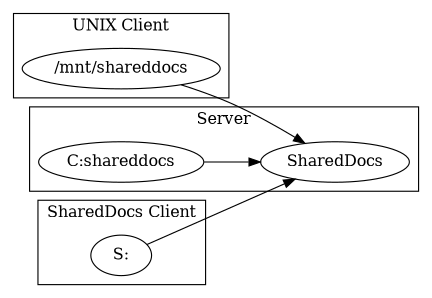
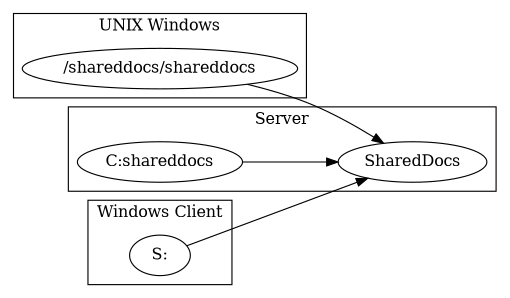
cluster "UNIX Client": label "UNIX Client" -> "UNIX Windows"
node "/mnt/shareddocs": label "/mnt/shareddocs" -> "/shareddocs/shareddocs"
cluster "SharedDocs Client": label "SharedDocs Client" -> "Windows Client"
